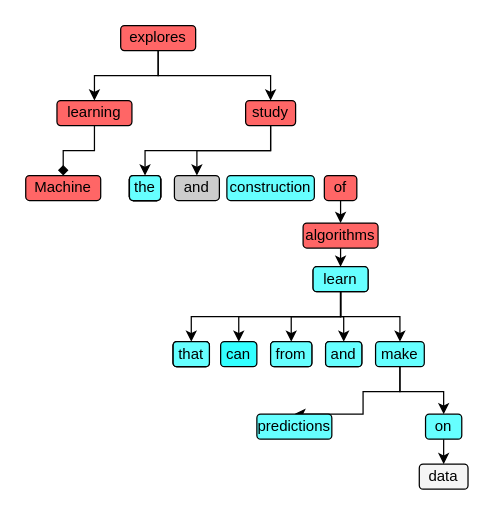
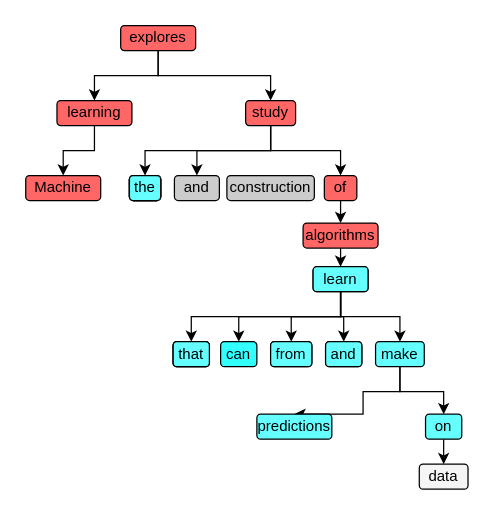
edge "study" -> "of": added
edge "learning" -> "Machine": arrowhead diamond -> classic
node "construction": fillcolor #66ffff -> #cccccc
